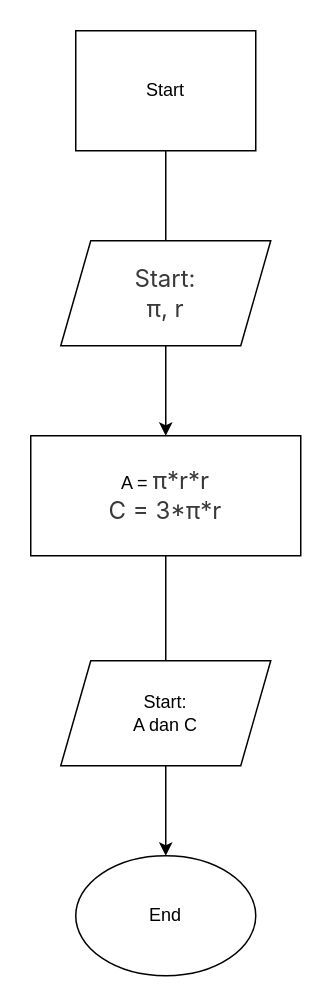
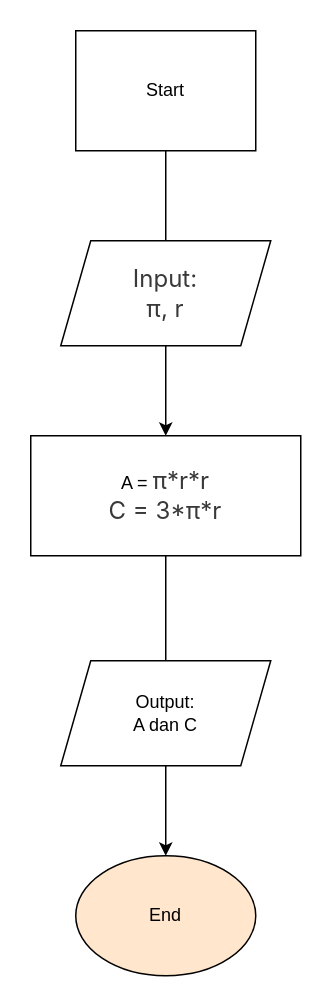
node "Start: π, r": label "Start: π, r" -> "Input: π, r"
node "Start: A dan C": label "Start: A dan C" -> "Output: A dan C"
node "End": fillcolor #ffffff -> #ffe6cc
